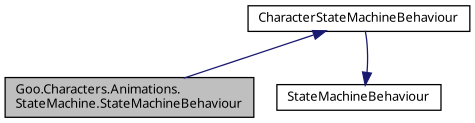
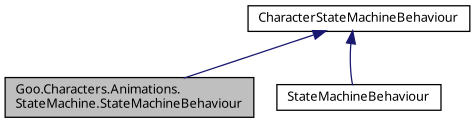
edge "CharacterStateMachineBehaviour" -> "StateMachineBehaviour": reversed
